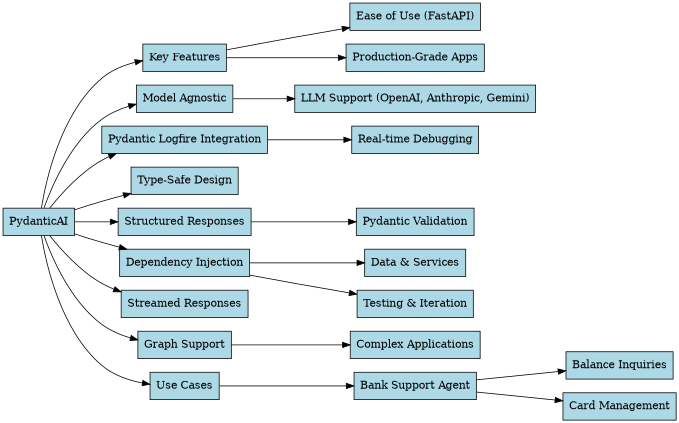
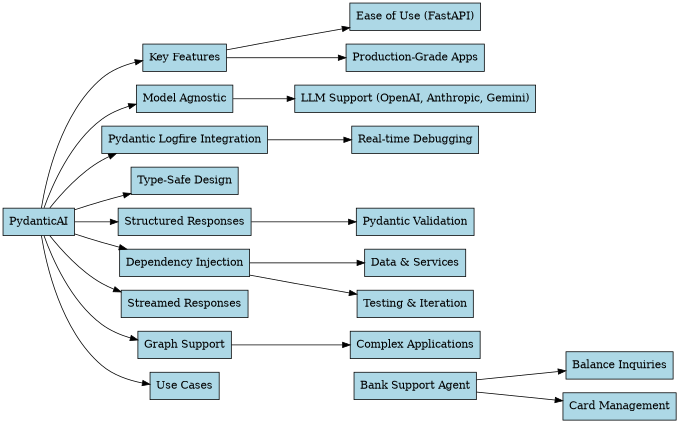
edge "Use Cases" -> "Bank Support Agent": removed
